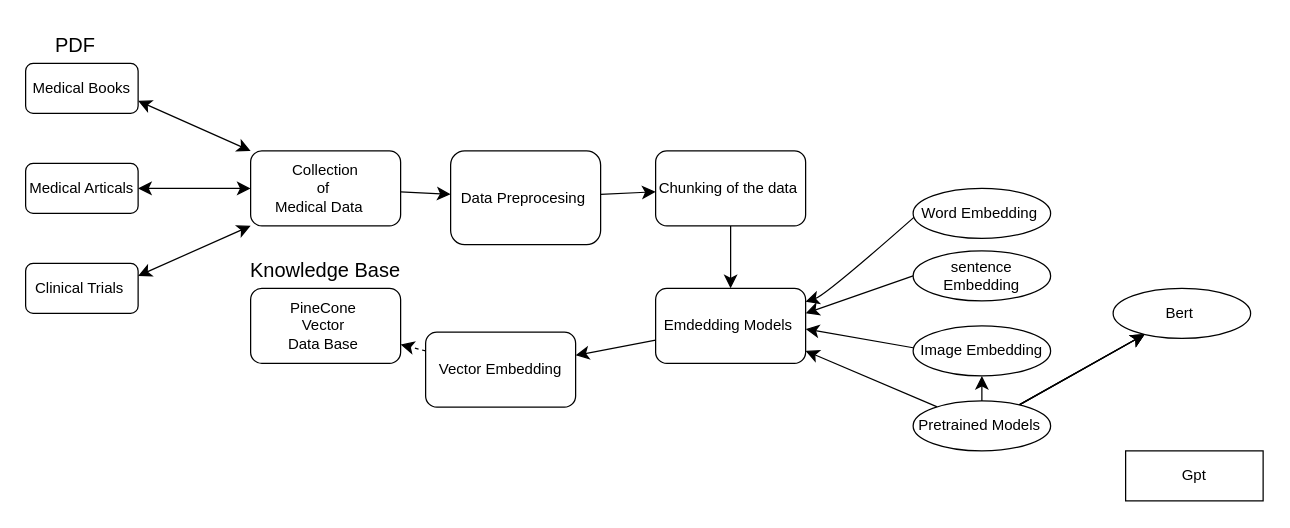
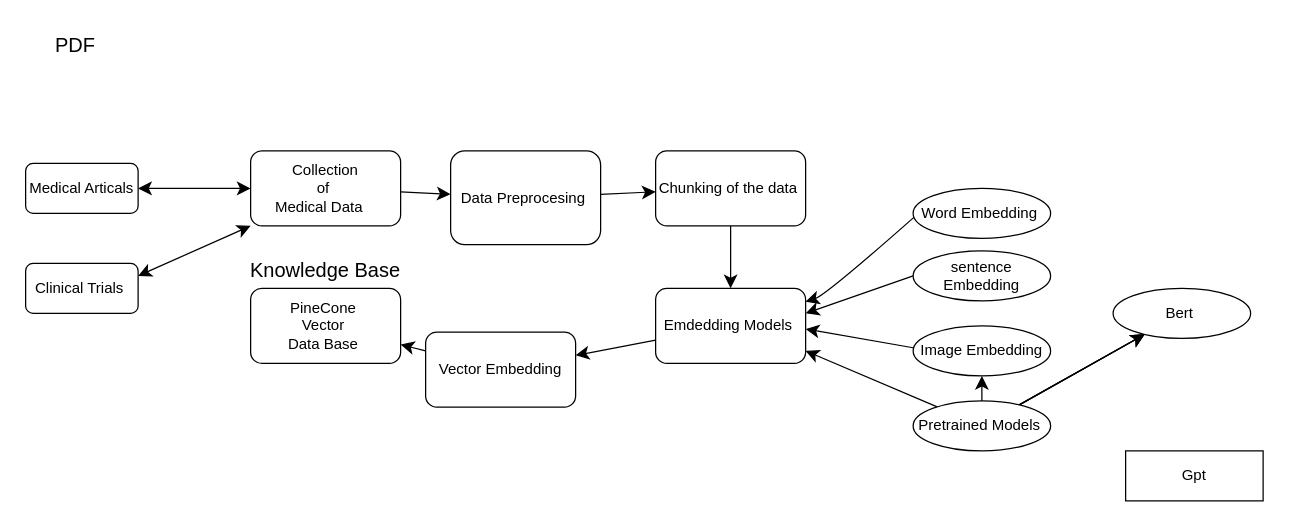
node "Medical Books": removed
edge "Medical Books" -- "Collection of Medical Data": removed
edge "Vector Embedding" -> "PineCone Vector Data Base": style dashed -> solid
